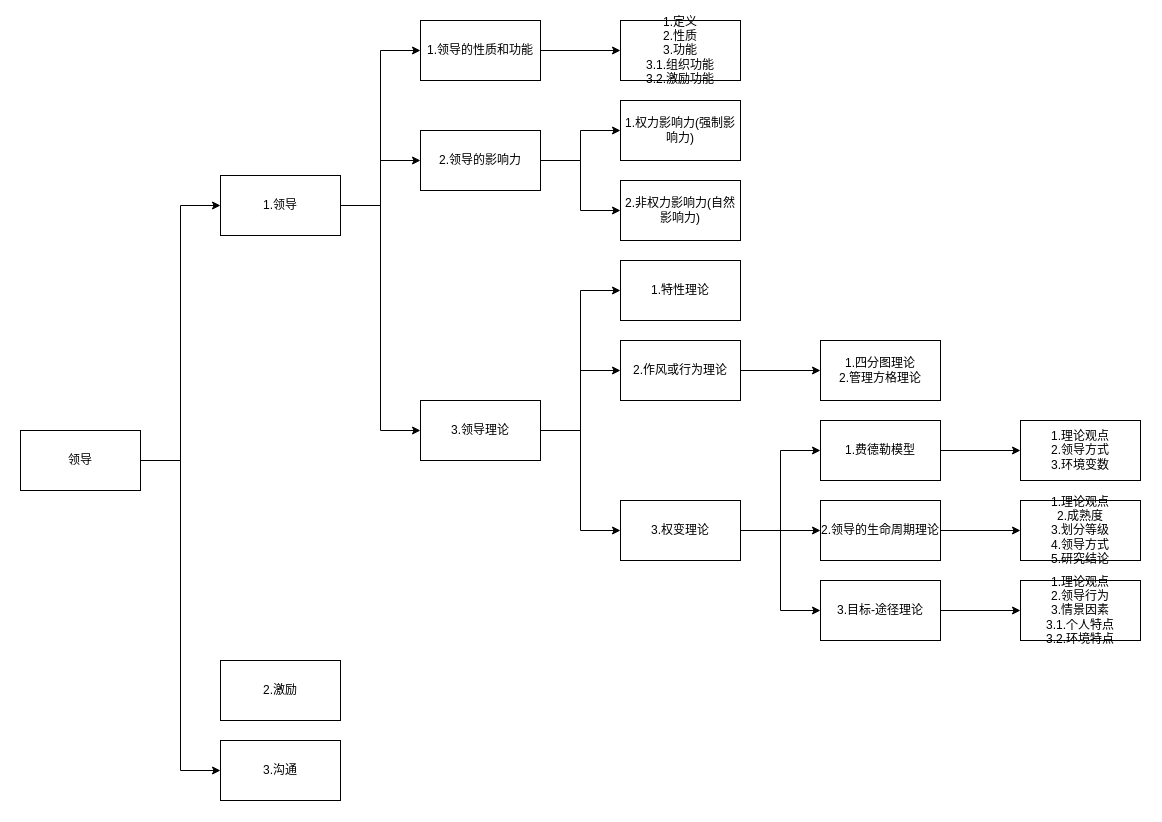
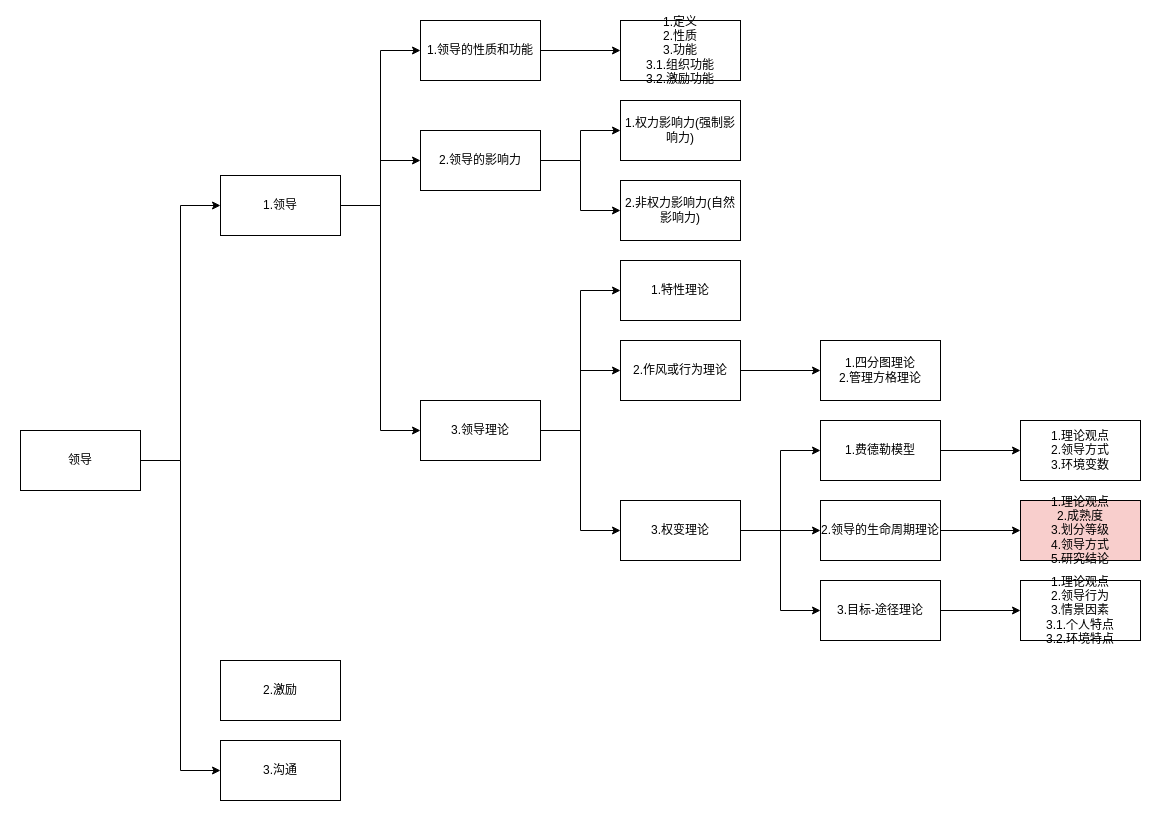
node "1.理论观点 2.成熟度 3.划分等级 4.领导方式 5.研究结论": fillcolor #ffffff -> #f8cecc
